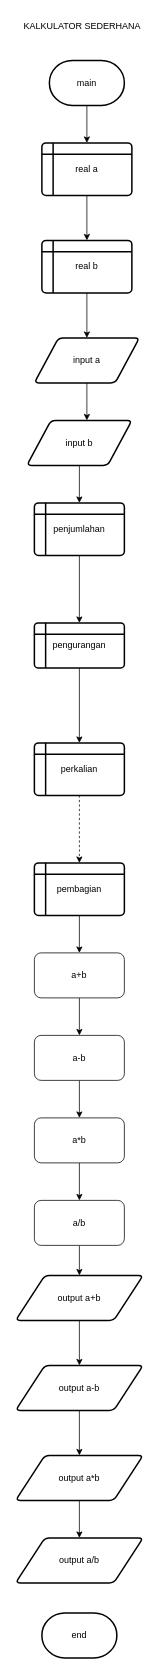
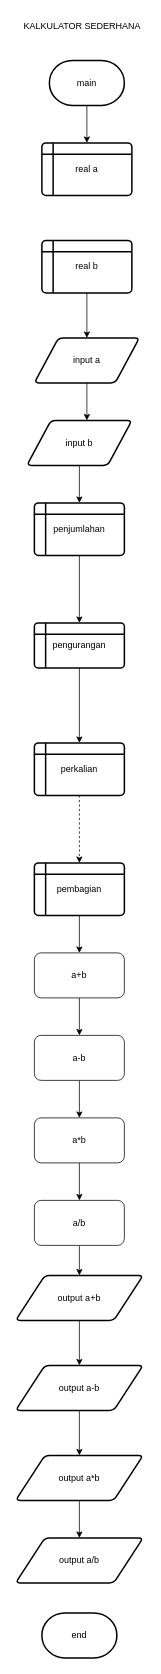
edge "real a" -> "real b": removed
